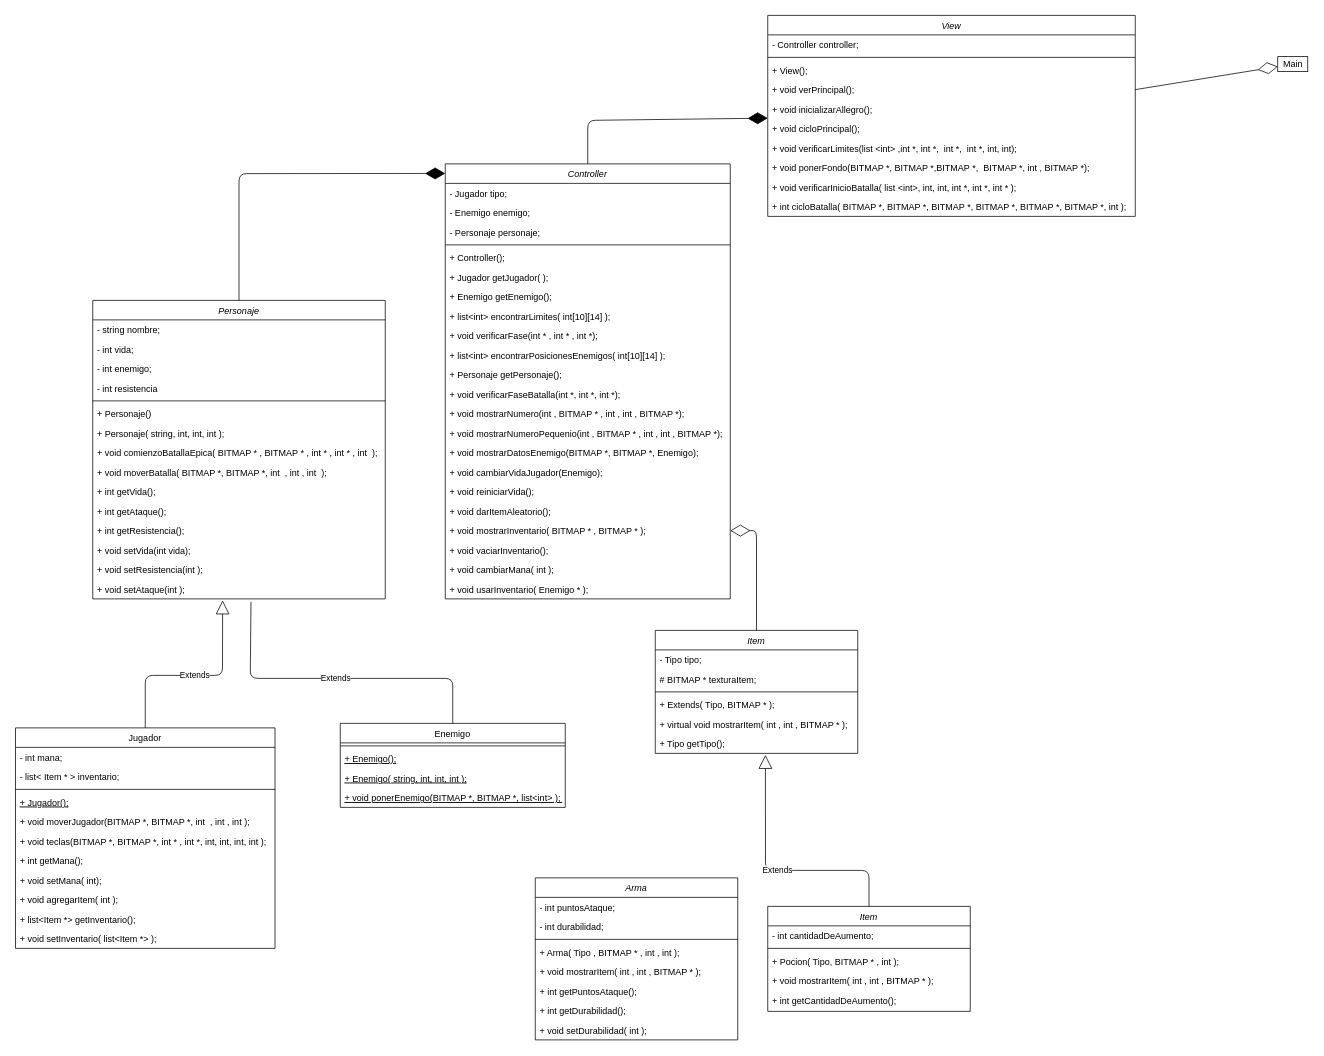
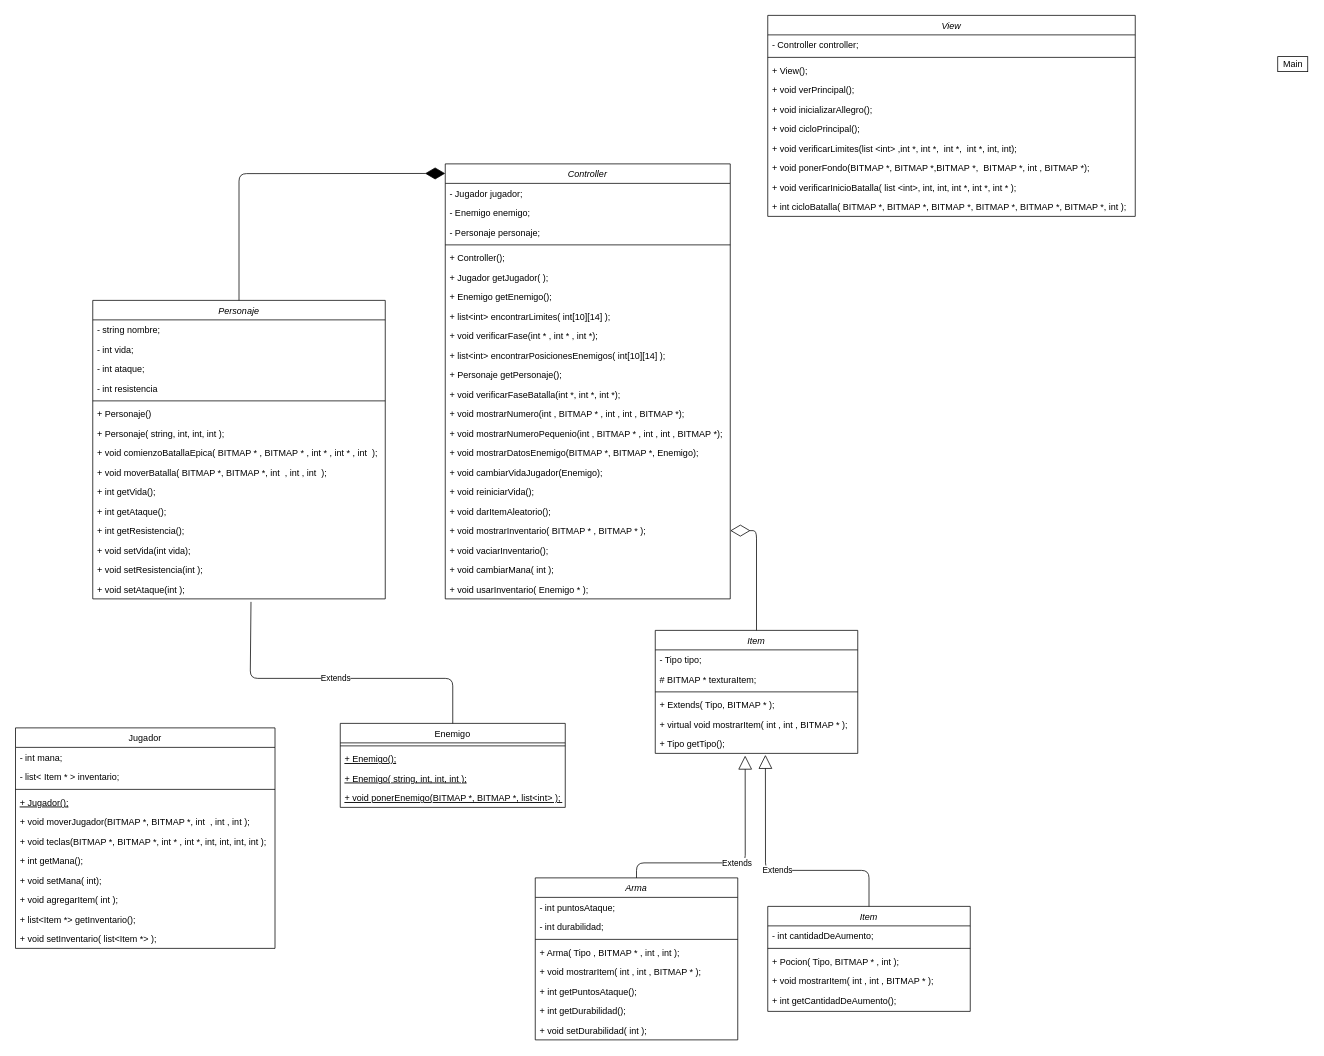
edge "+ void verPrincipal();" -> "Main": removed
edge "Controller" -> "View": removed
node "- Jugador tipo;": label "- Jugador tipo;" -> "- Jugador jugador;"
node "- int enemigo;": label "- int enemigo;" -> "- int ataque;"
edge "Jugador" -> "+ void setAtaque(int );": removed, label "Extends"
edge "Arma" -> "+ Tipo getTipo();": added, label "Extends"
